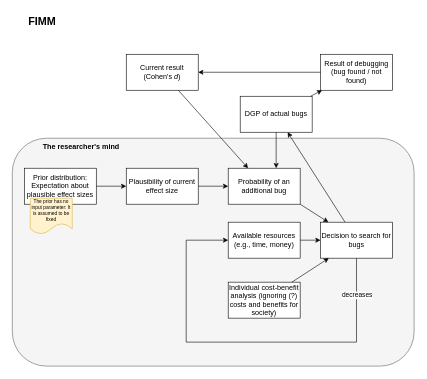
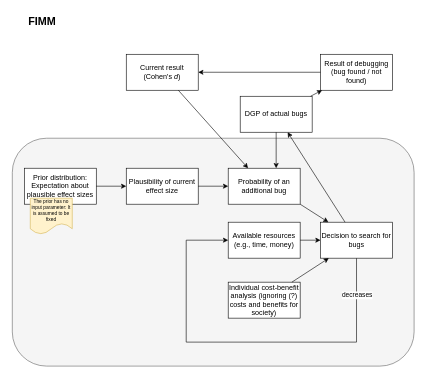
node "The researcher's mind": removed
